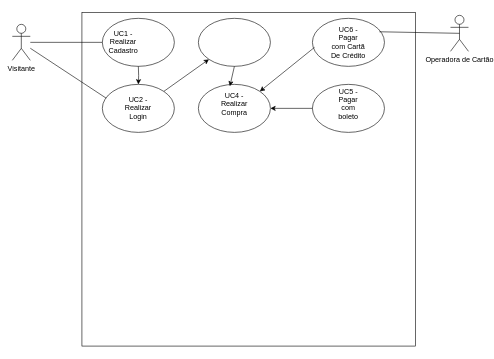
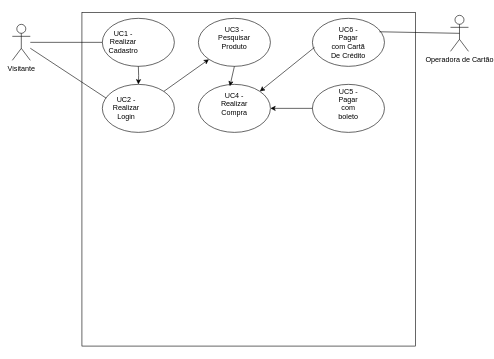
node "UC3 - Pesquisar Produto": added
node "UC2 - Realizar Login": moved (138, 108) -> (126, 108)
